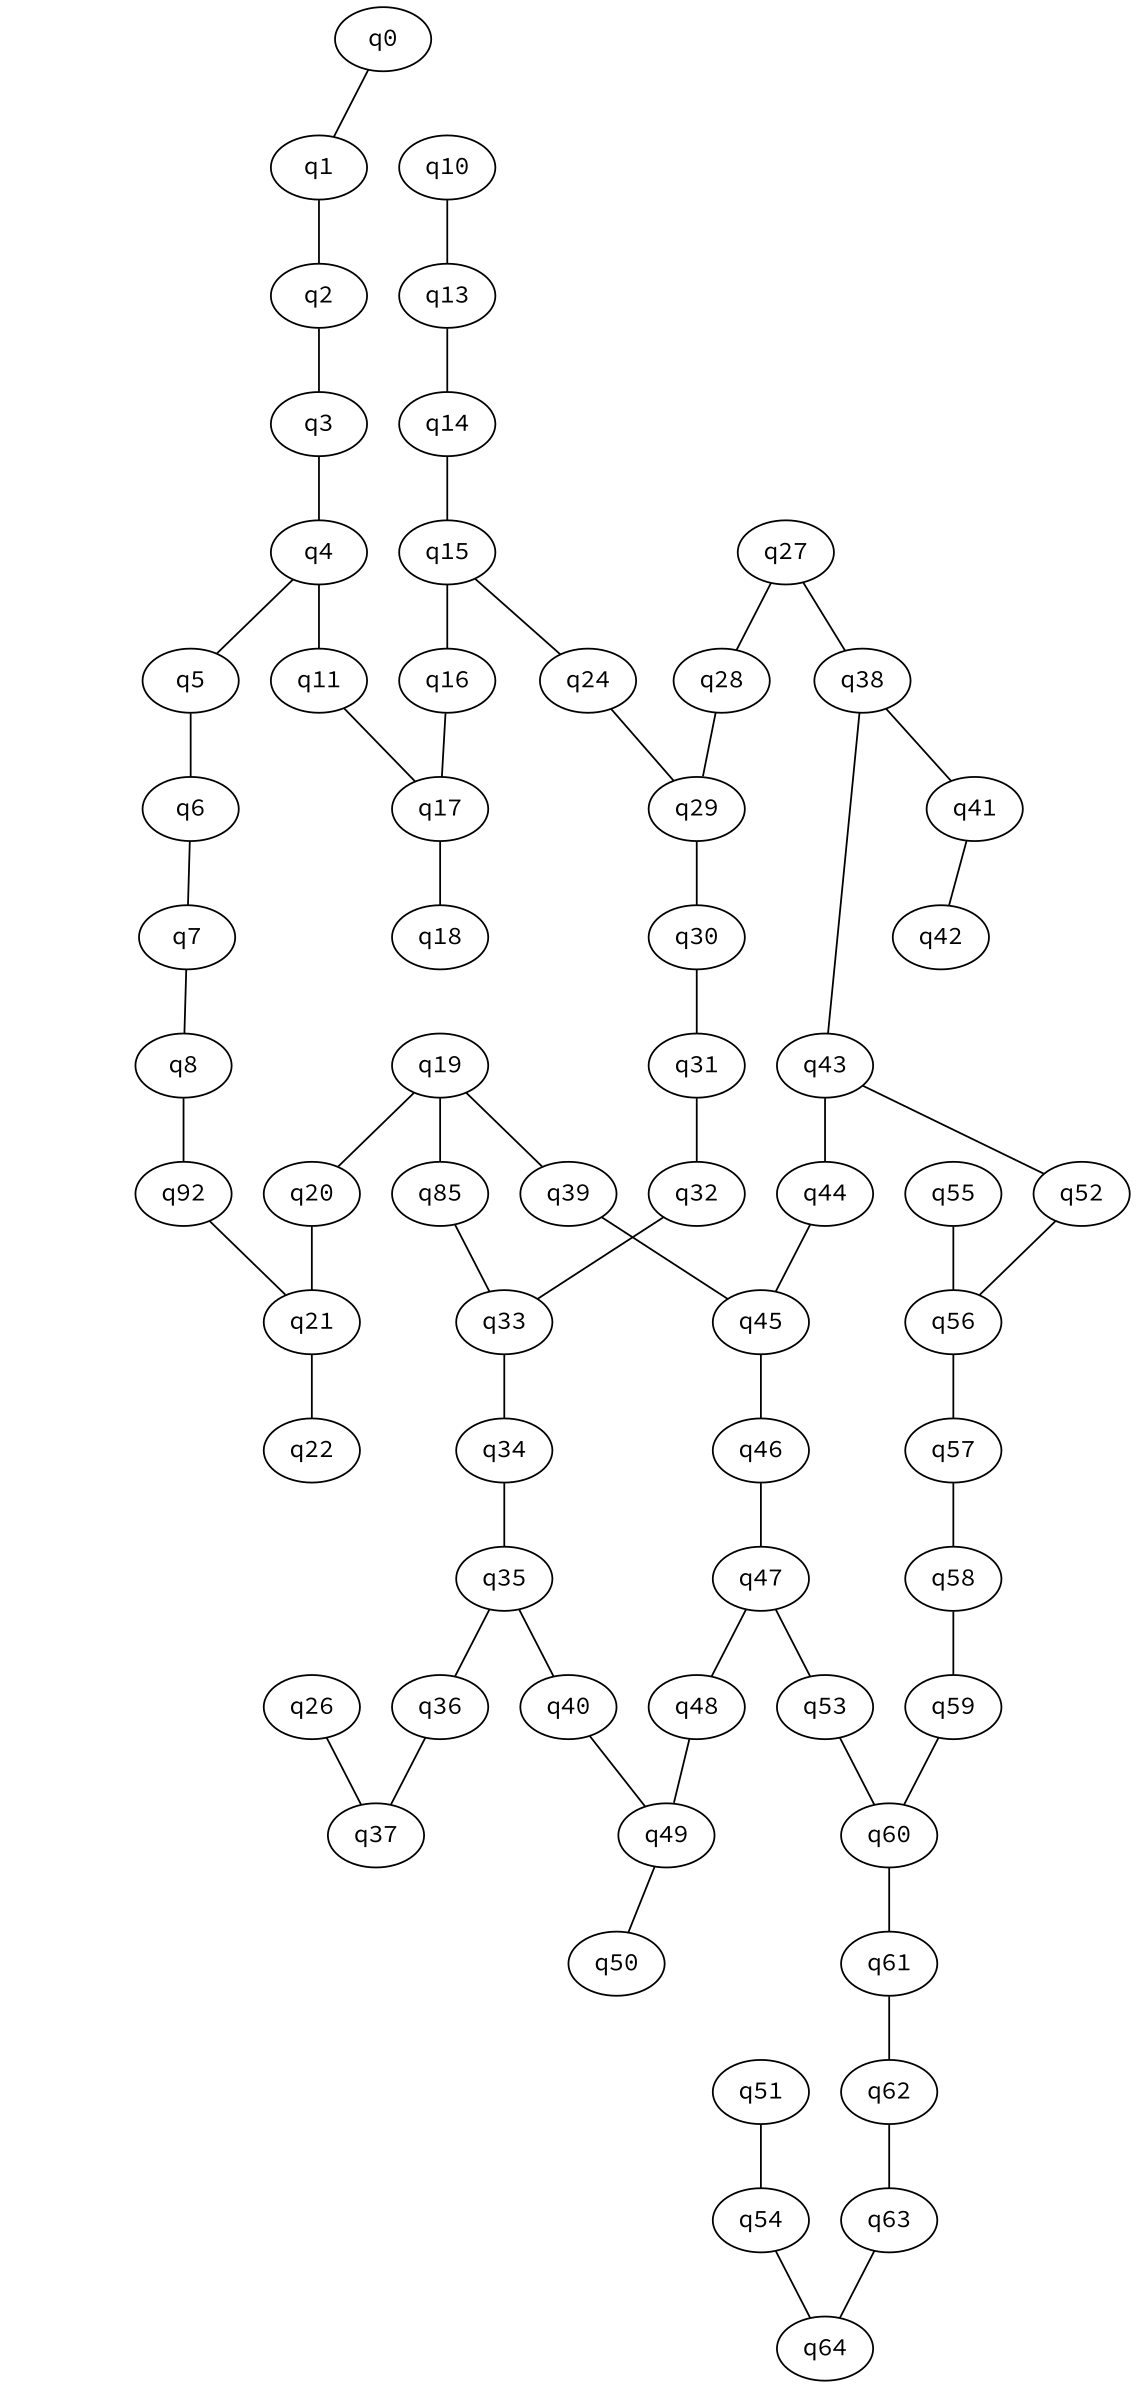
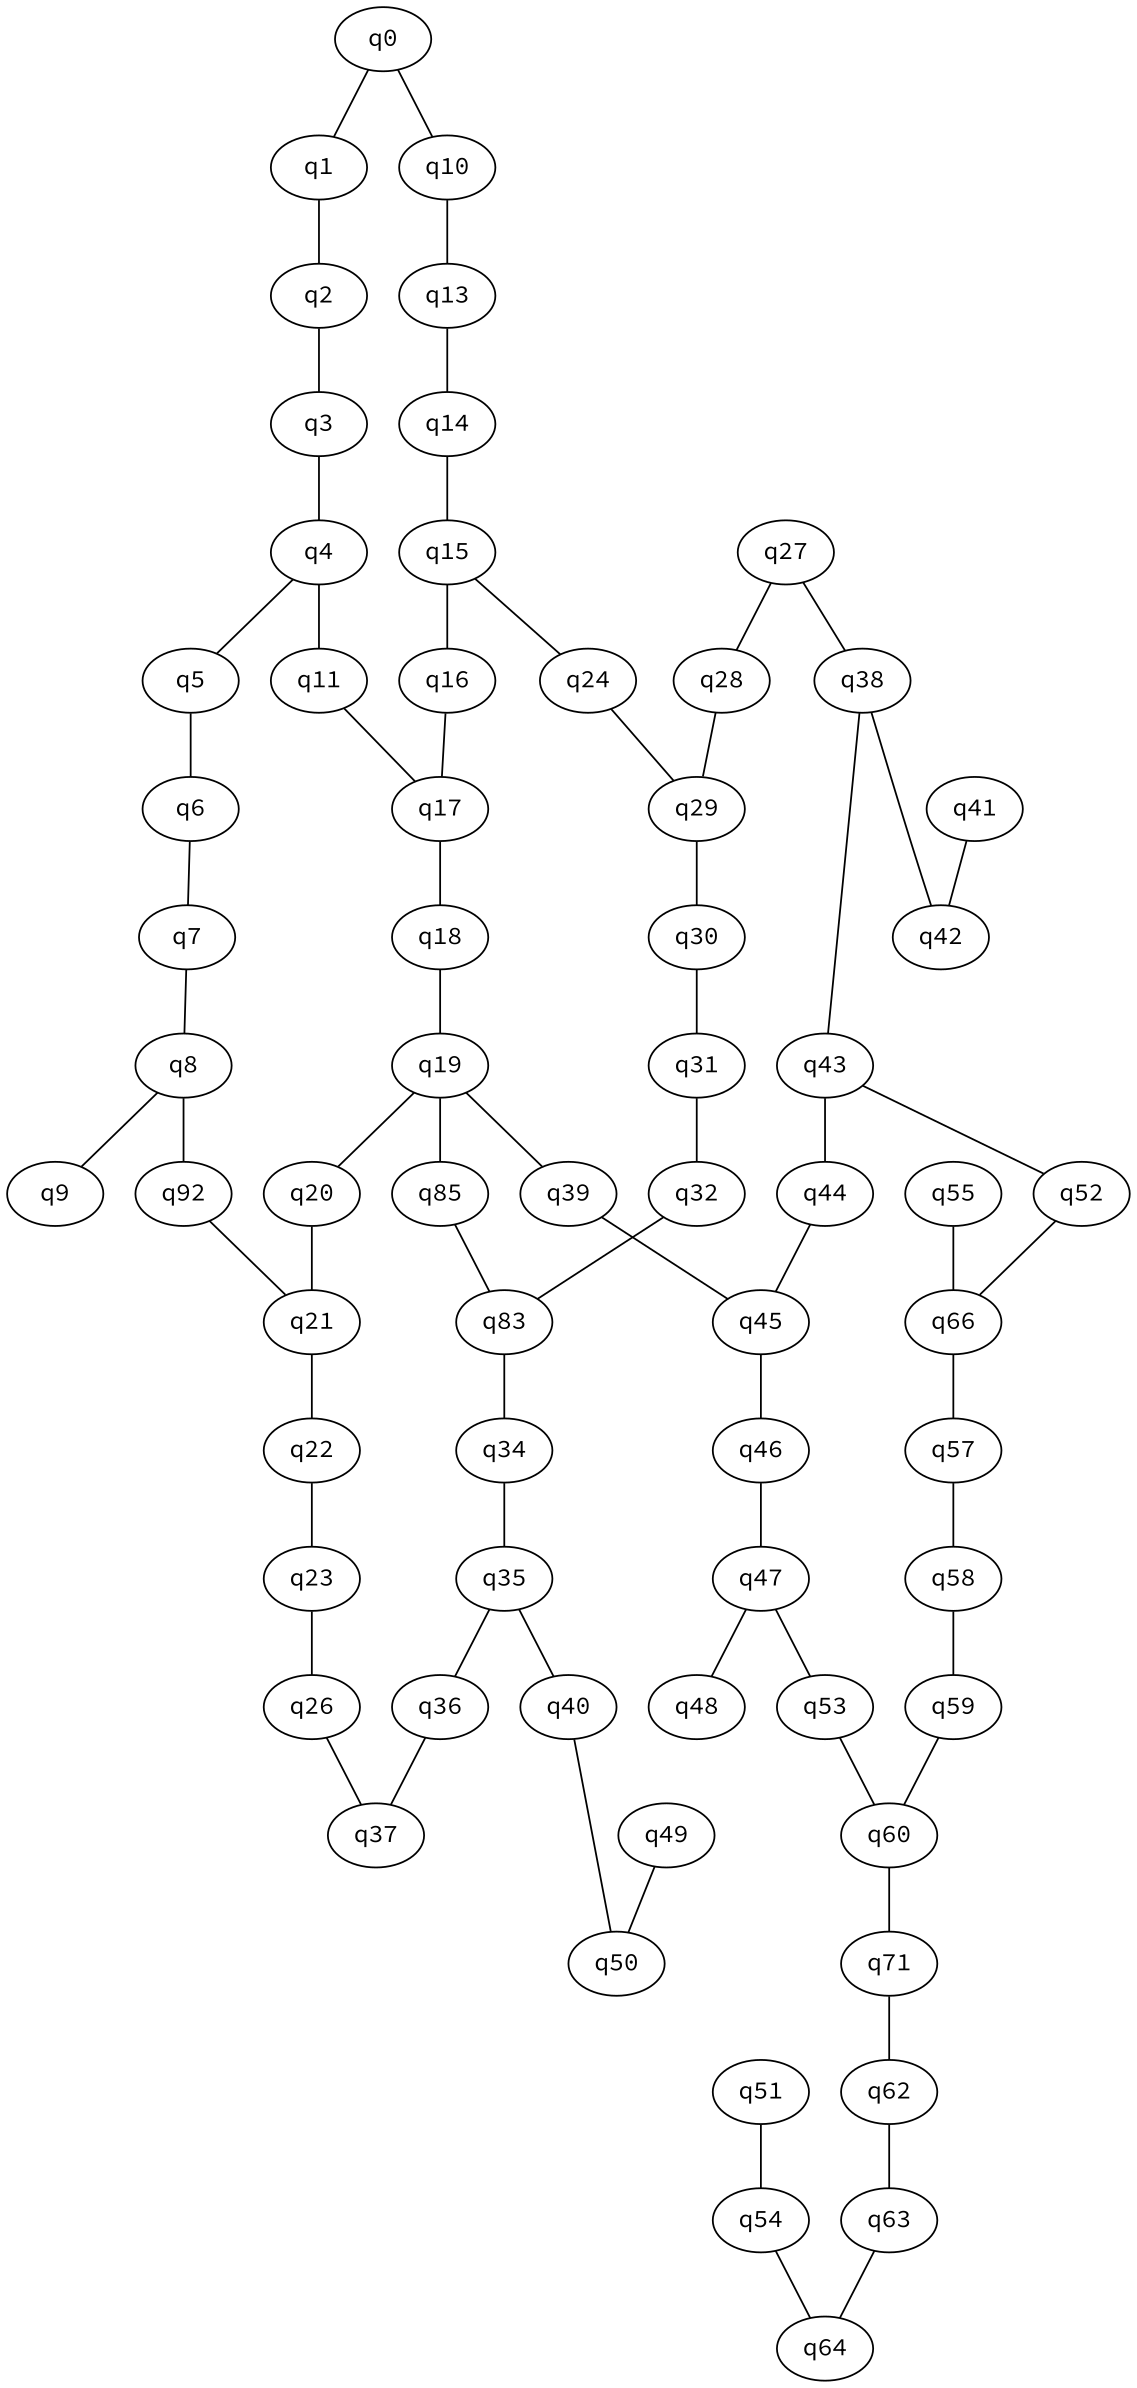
edge "q0" -- "q10": added
edge "q38" -- "q41": now "q38" -- "q42"
edge "q18" -- "q19": added
node "q9": added
node "q33": label "q33" -> "q83"
node "q56": label "q56" -> "q66"
node "q23": added
edge "q40" -- "q49": now "q40" -- "q50"
edge "q48" -- "q49": removed
node "q61": label "q61" -> "q71"
